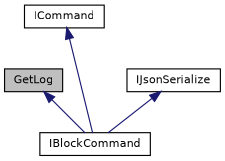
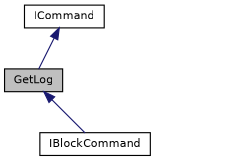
node "IJsonSerialize": removed
edge "IBlockCommand" -> "ICommand": now "GetLog" -> "ICommand"
